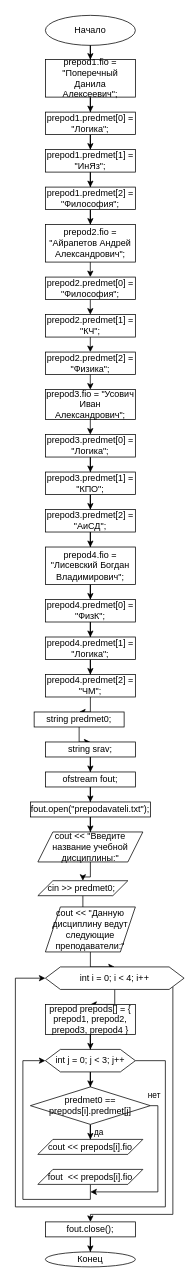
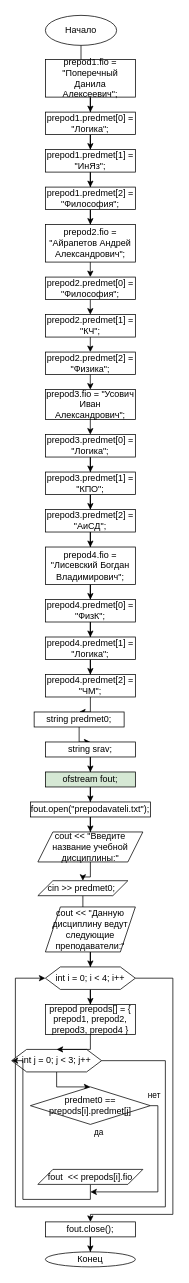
node "Начало": size 90x30 -> 71x30
node "ofstream fout;": fillcolor #ffffff -> #d5e8d4
node "int i = 0; i < 4; i++": size 139x23 -> 90x23
node "int j = 0; j < 3; j++": moved (90, 1061) -> (57, 1061)
edge "predmet0 == prepods[i].predmet[j]" -> "cout << prepods[i].fio": removed
node "cout << prepods[i].fio": removed
